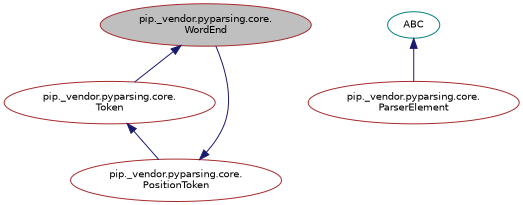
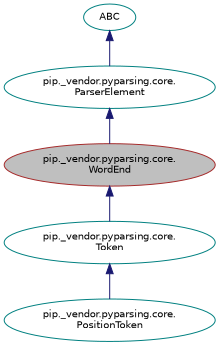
edge "pip._vendor.pyparsing.core. WordEnd" -> "pip._vendor.pyparsing.core. PositionToken": now "pip._vendor.pyparsing.core. WordEnd" -> "pip._vendor.pyparsing.core. ParserElement"
node "pip._vendor.pyparsing.core. Token": color brown -> teal
node "pip._vendor.pyparsing.core. ParserElement": color brown -> teal
node "pip._vendor.pyparsing.core. PositionToken": color brown -> teal
